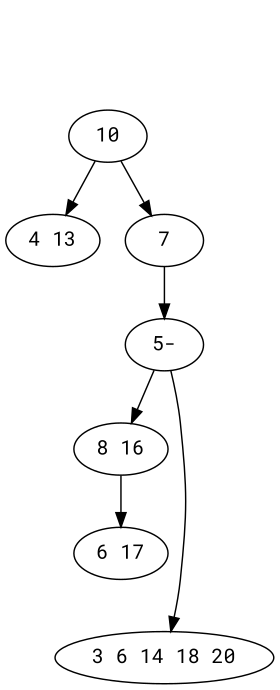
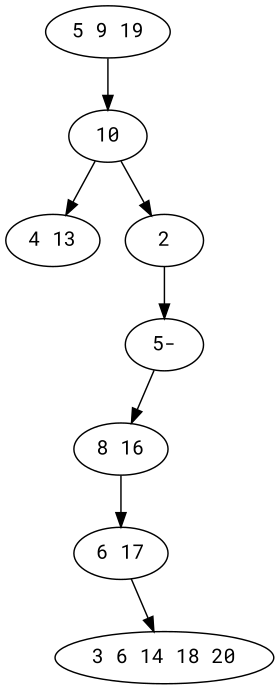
node "5 9 19": added
node "7": label "7" -> "2"
edge "5-" -> "3 6 14 18 20": now "6 17" -> "3 6 14 18 20"
